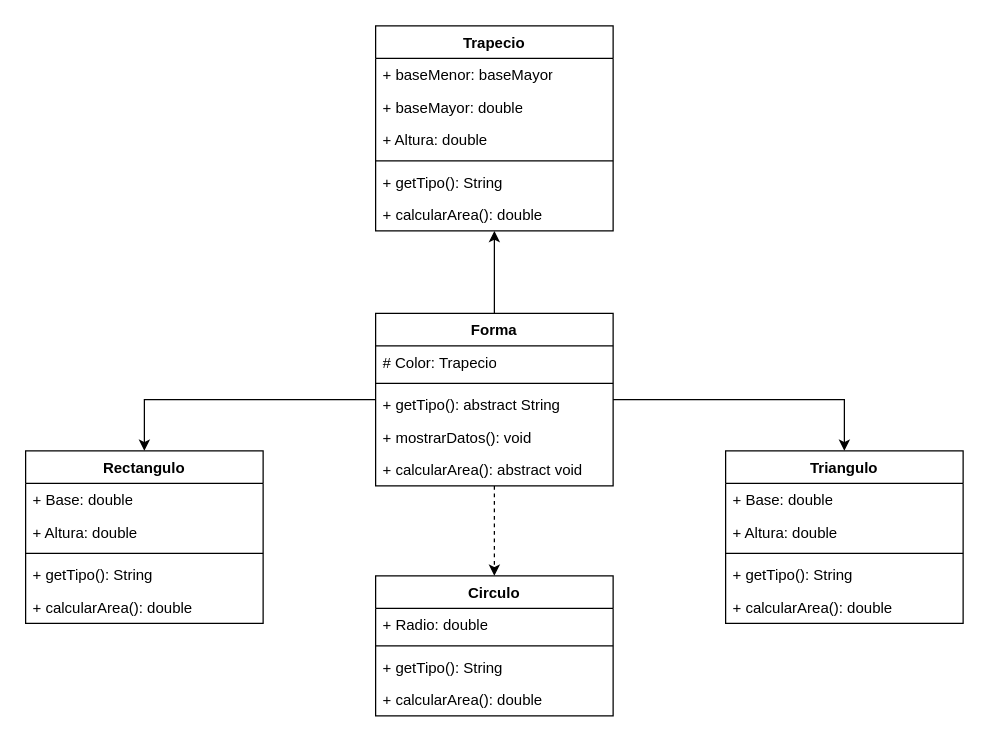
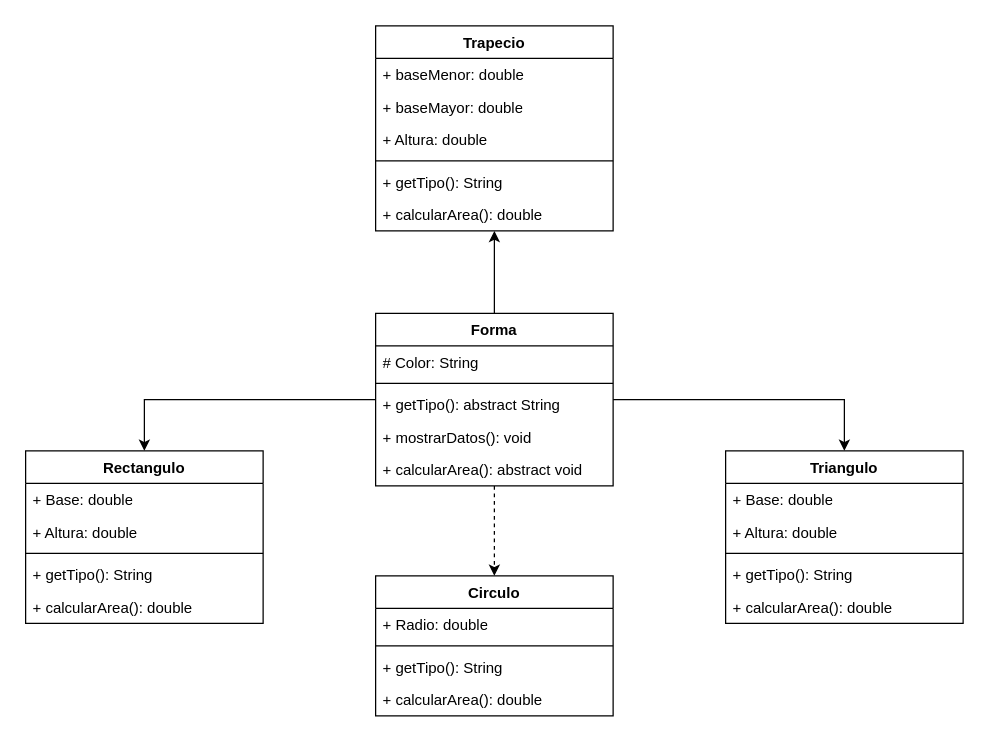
node "+ baseMenor: baseMayor": label "+ baseMenor: baseMayor" -> "+ baseMenor: double"
node "# Color: Trapecio": label "# Color: Trapecio" -> "# Color: String"
